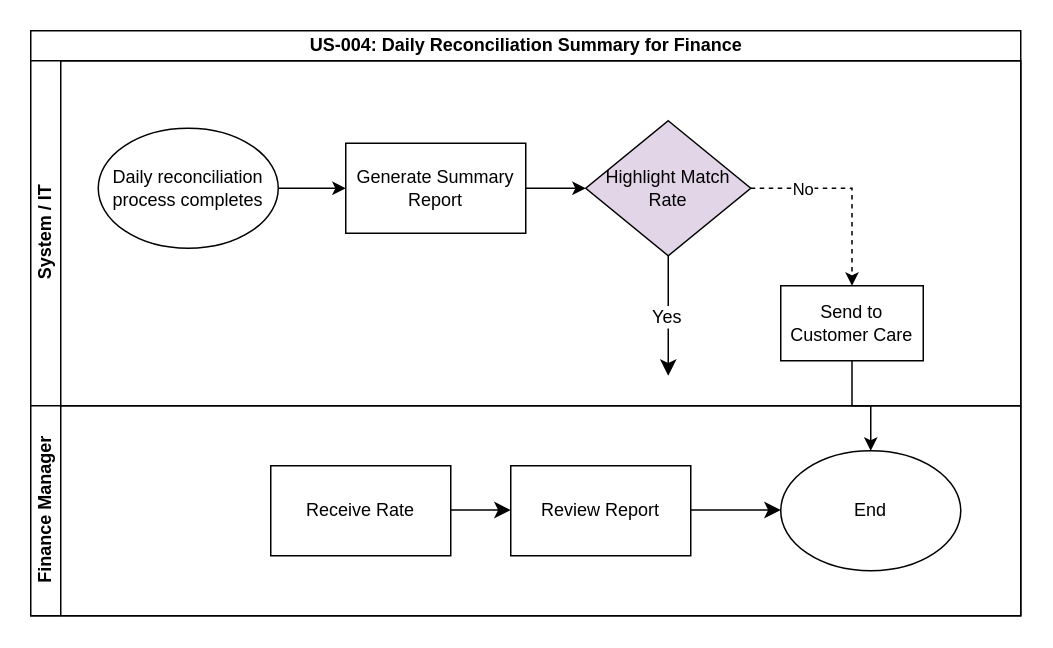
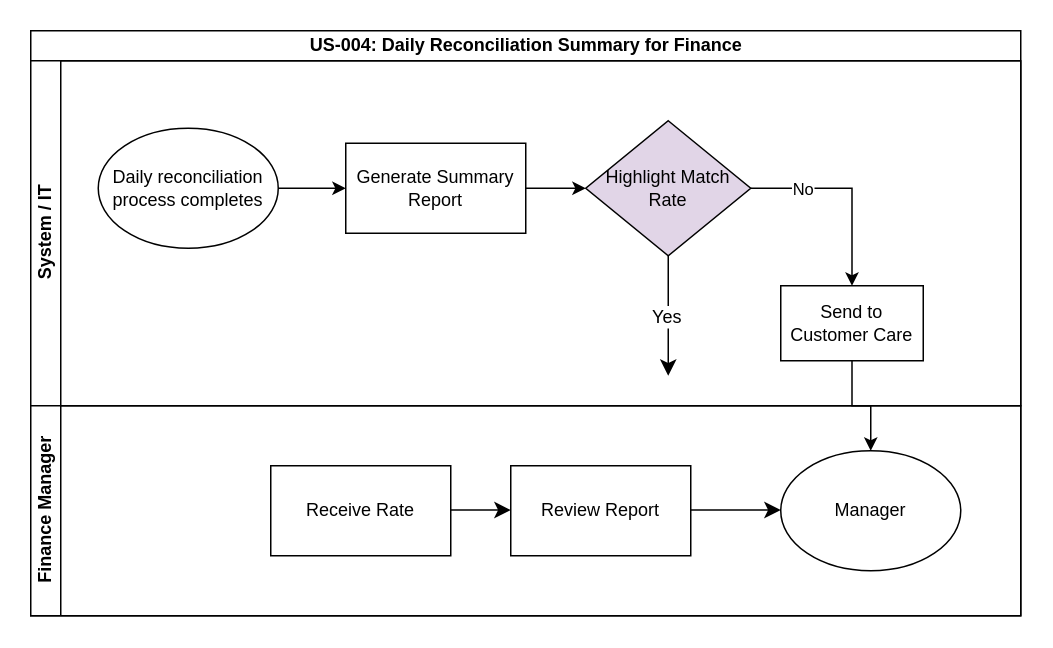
edge "Highlight Match Rate" -> "Send to Customer Care": style dashed -> solid
node "End": label "End" -> "Manager"
